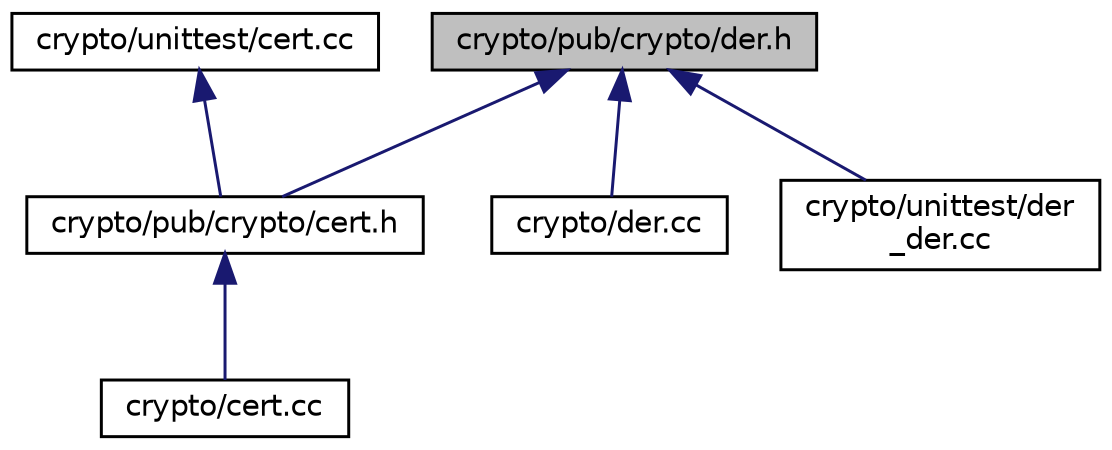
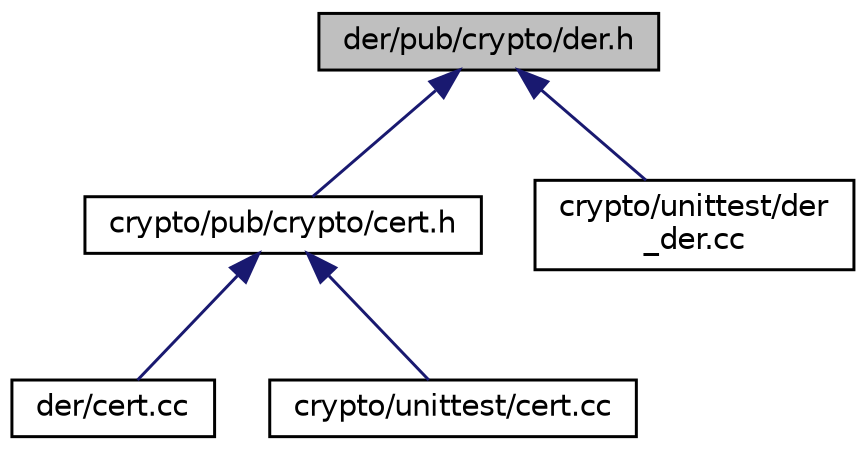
node "crypto/pub/crypto/der.h": label "crypto/pub/crypto/der.h" -> "der/pub/crypto/der.h"
edge "crypto/pub/crypto/cert.h" -> "crypto/unittest/cert.cc": reversed
node "crypto/der.cc": removed
node "crypto/cert.cc": label "crypto/cert.cc" -> "der/cert.cc"
